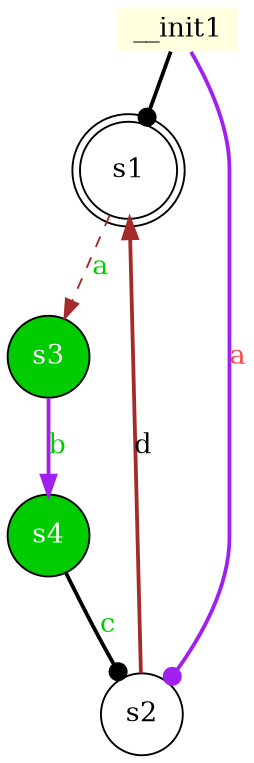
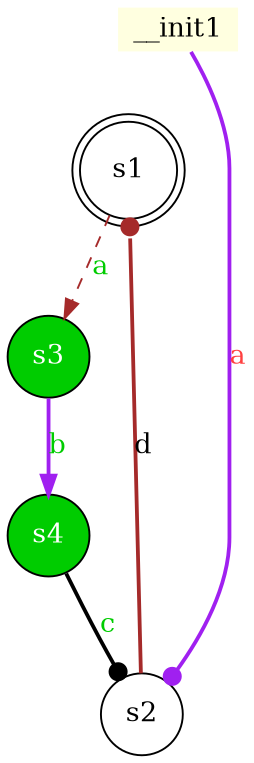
edge "__init1" -> "s1": removed
edge "s2" -> "s1": arrowhead normal -> dot
